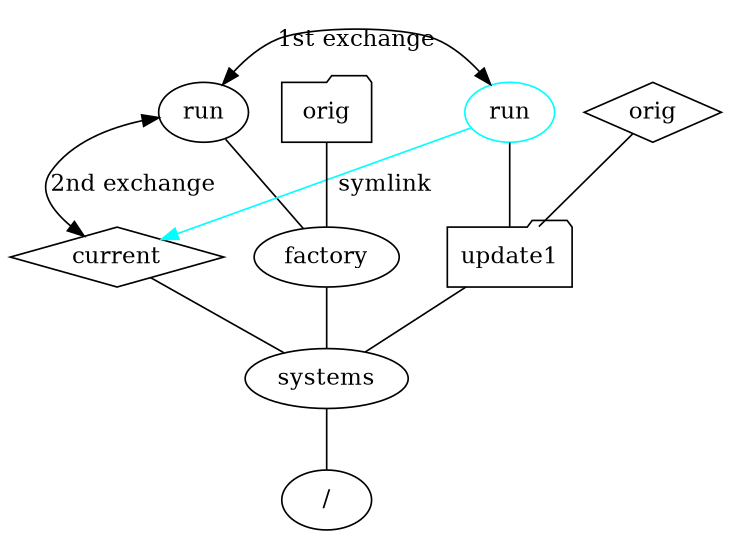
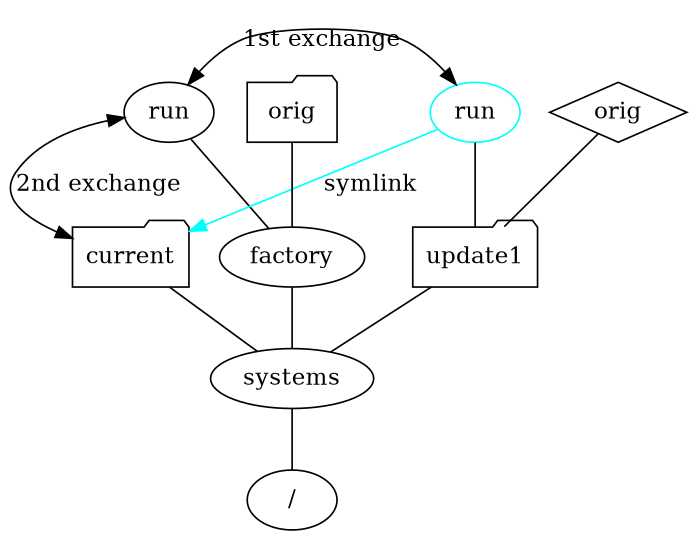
node "current": shape diamond -> folder
